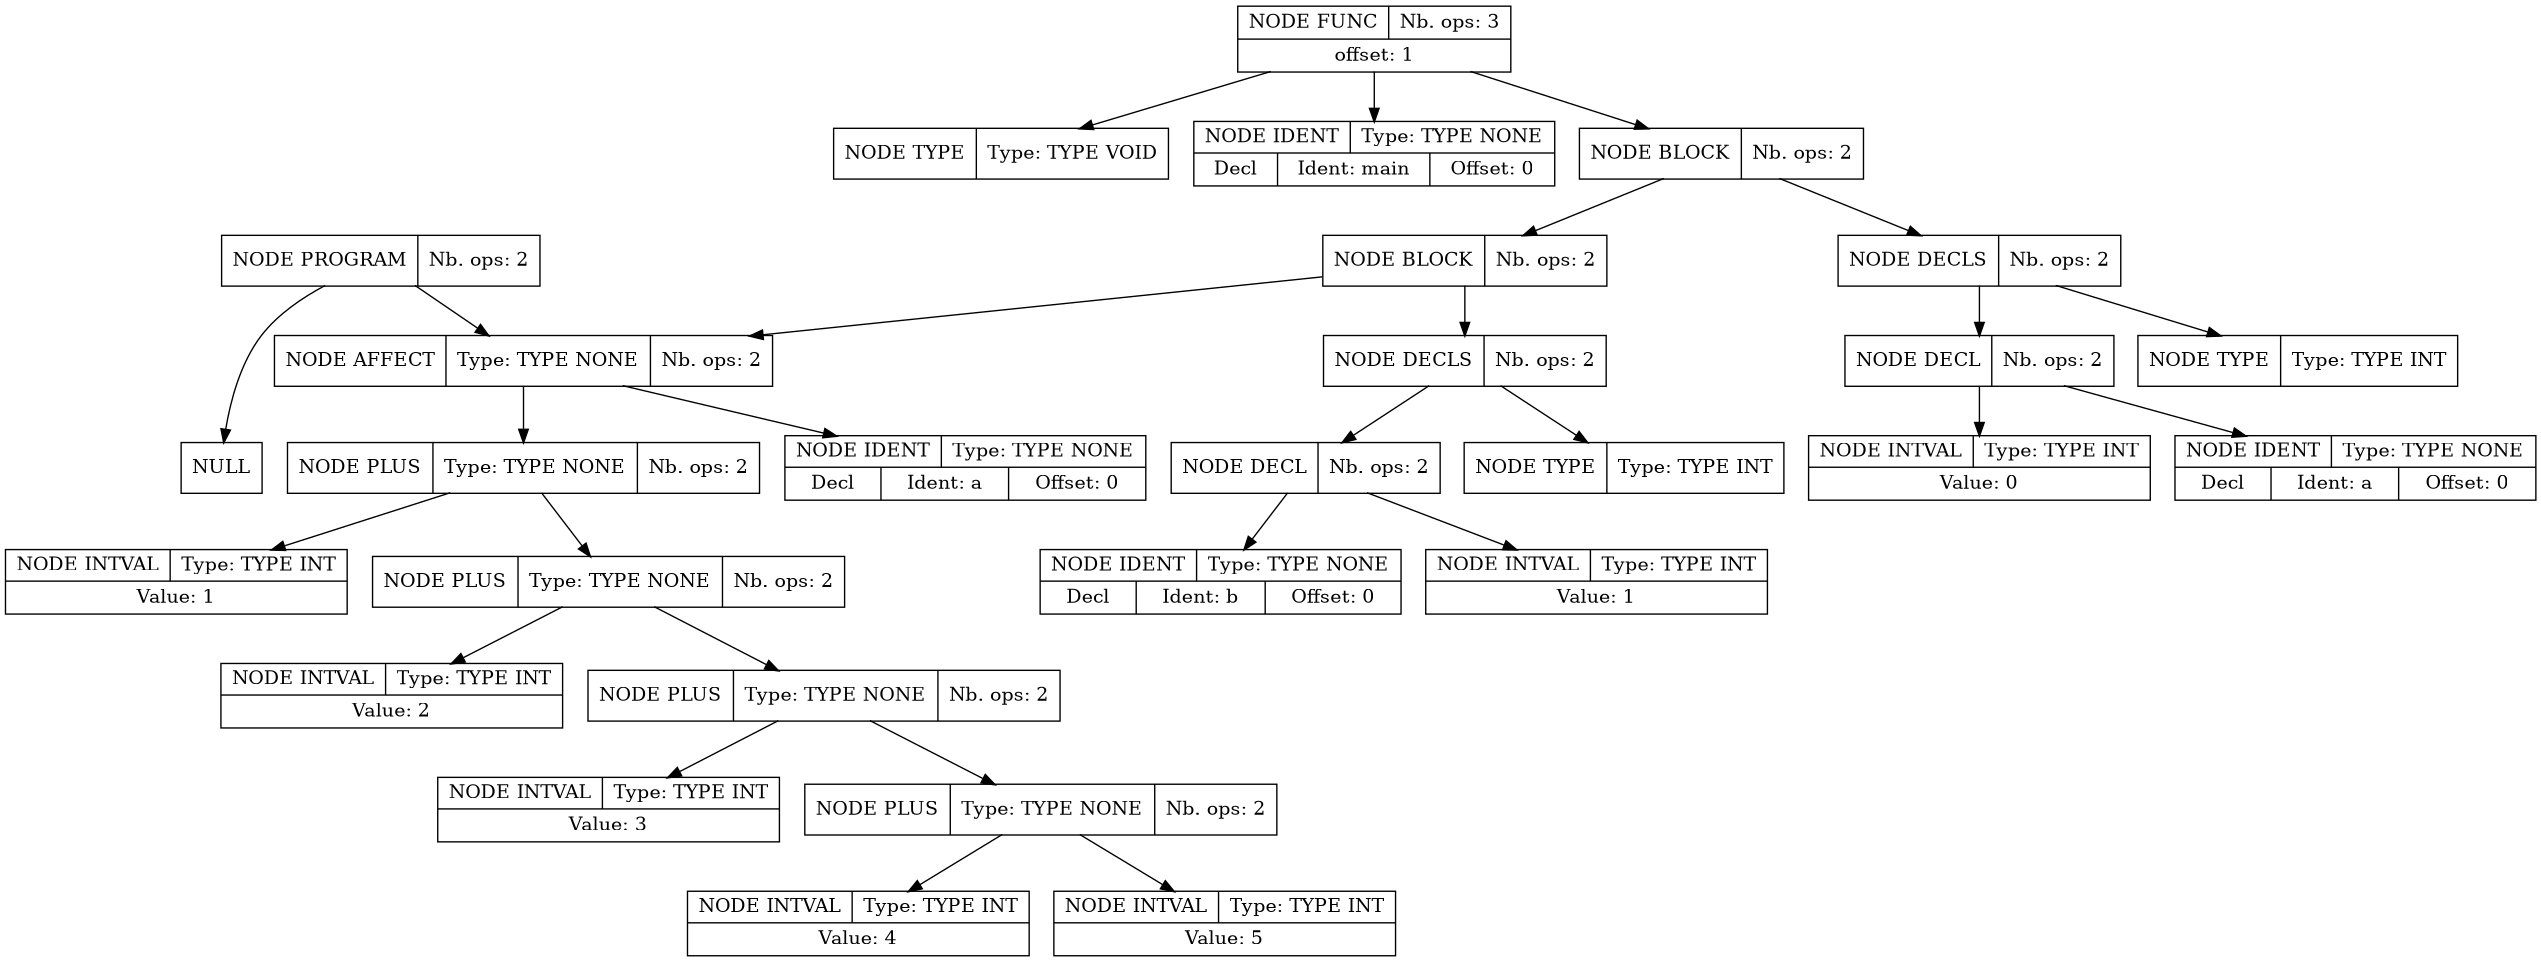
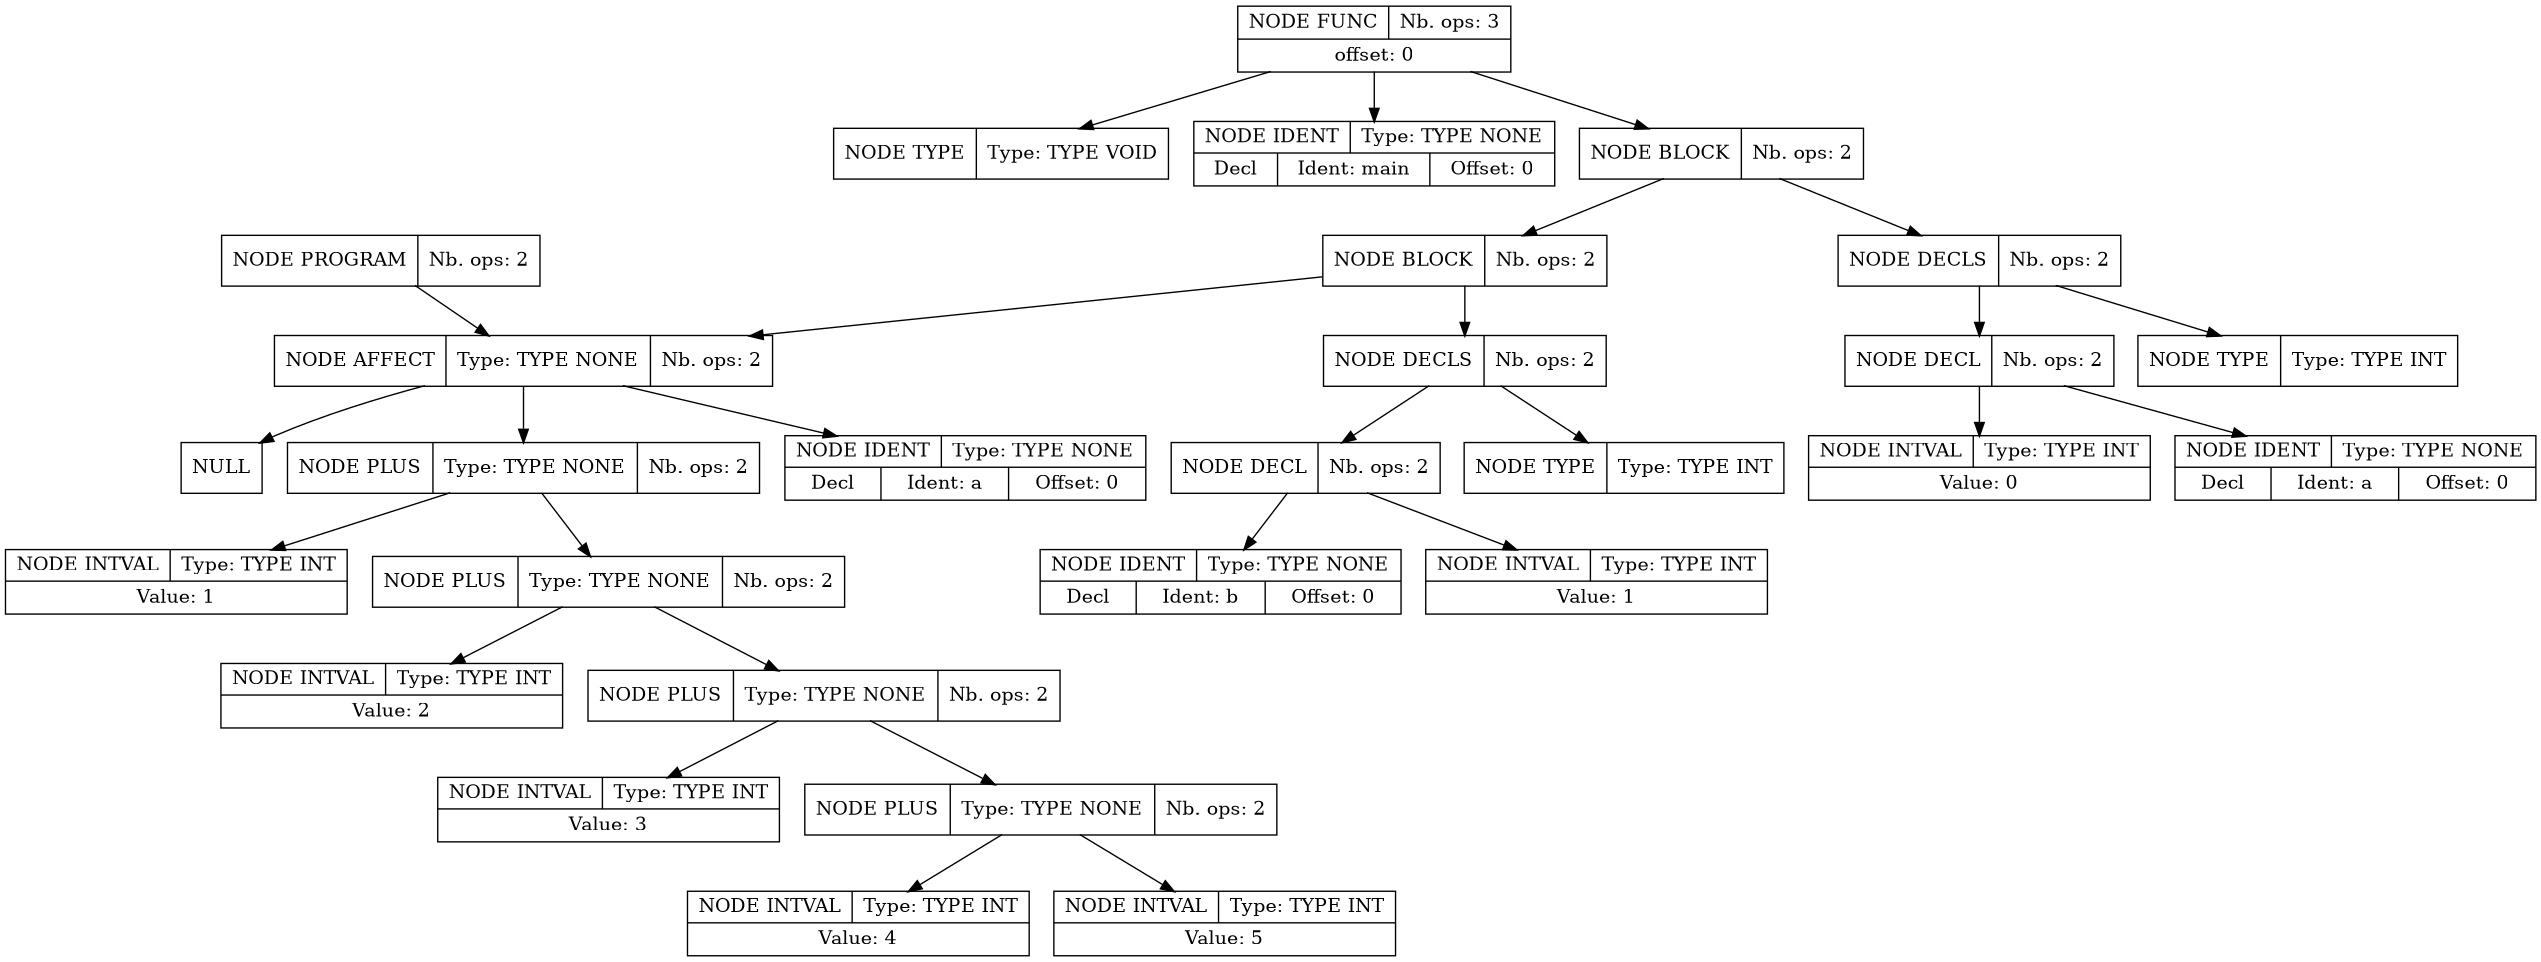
node "NODE FUNC": text "offset: 1" -> "offset: 0"
edge "NODE PROGRAM" -> "NULL": now "NODE AFFECT" -> "NULL"
